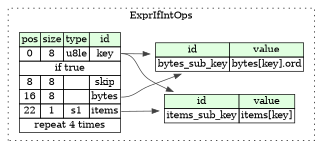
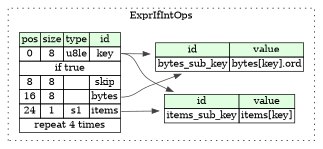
node "pos": text "22" -> "24"
